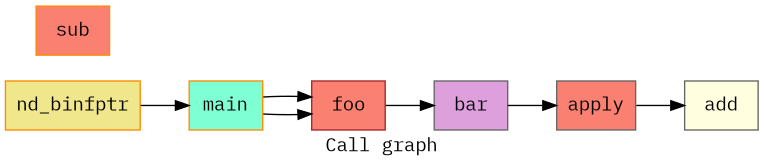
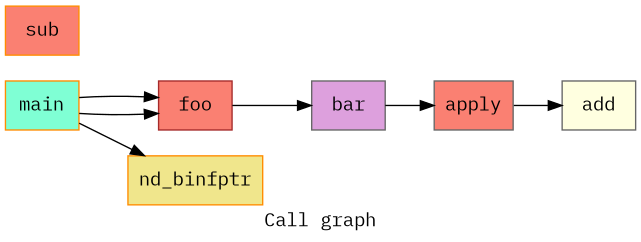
edge "nd_binfptr" -> "main": reversed
